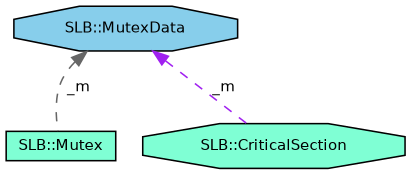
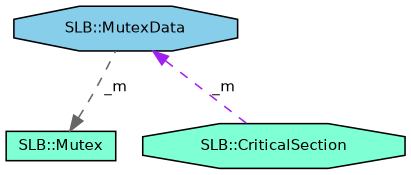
edge "SLB::Mutex" -> "SLB::MutexData": reversed
